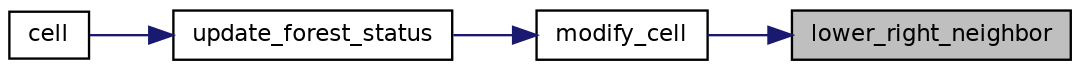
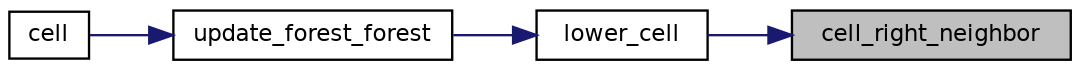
node "update_forest_status": label "update_forest_status" -> "update_forest_forest"
node "modify_cell": label "modify_cell" -> "lower_cell"
node "lower_right_neighbor": label "lower_right_neighbor" -> "cell_right_neighbor"
